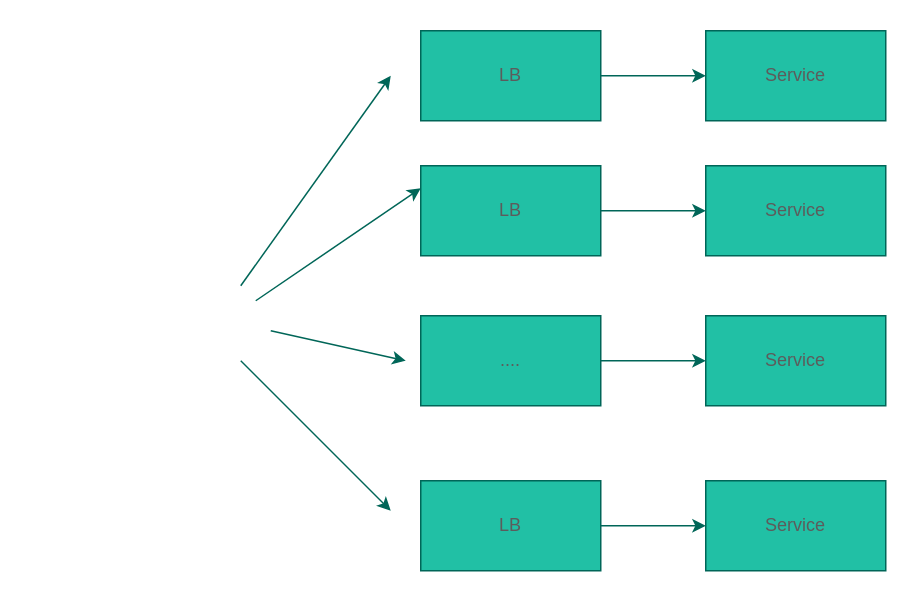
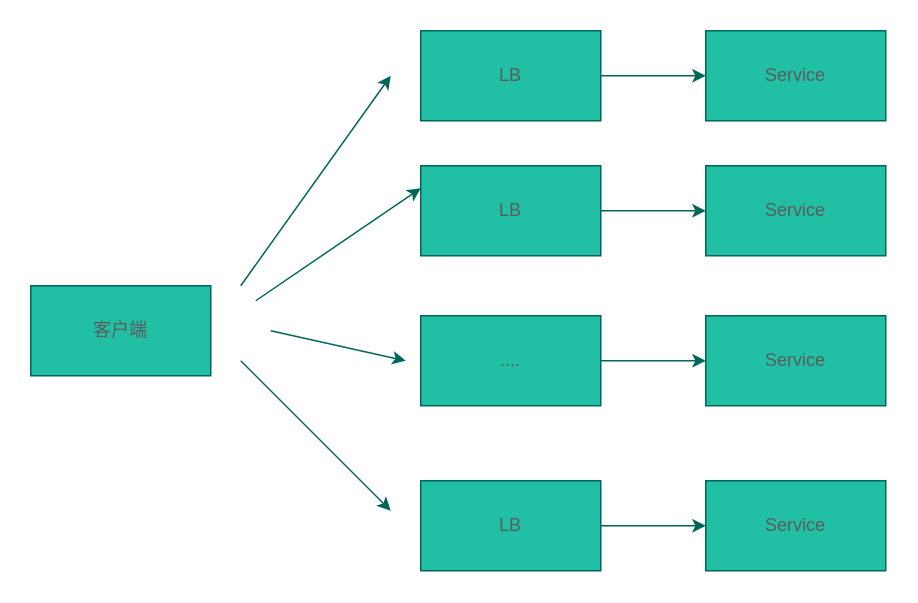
node "客户端": added
